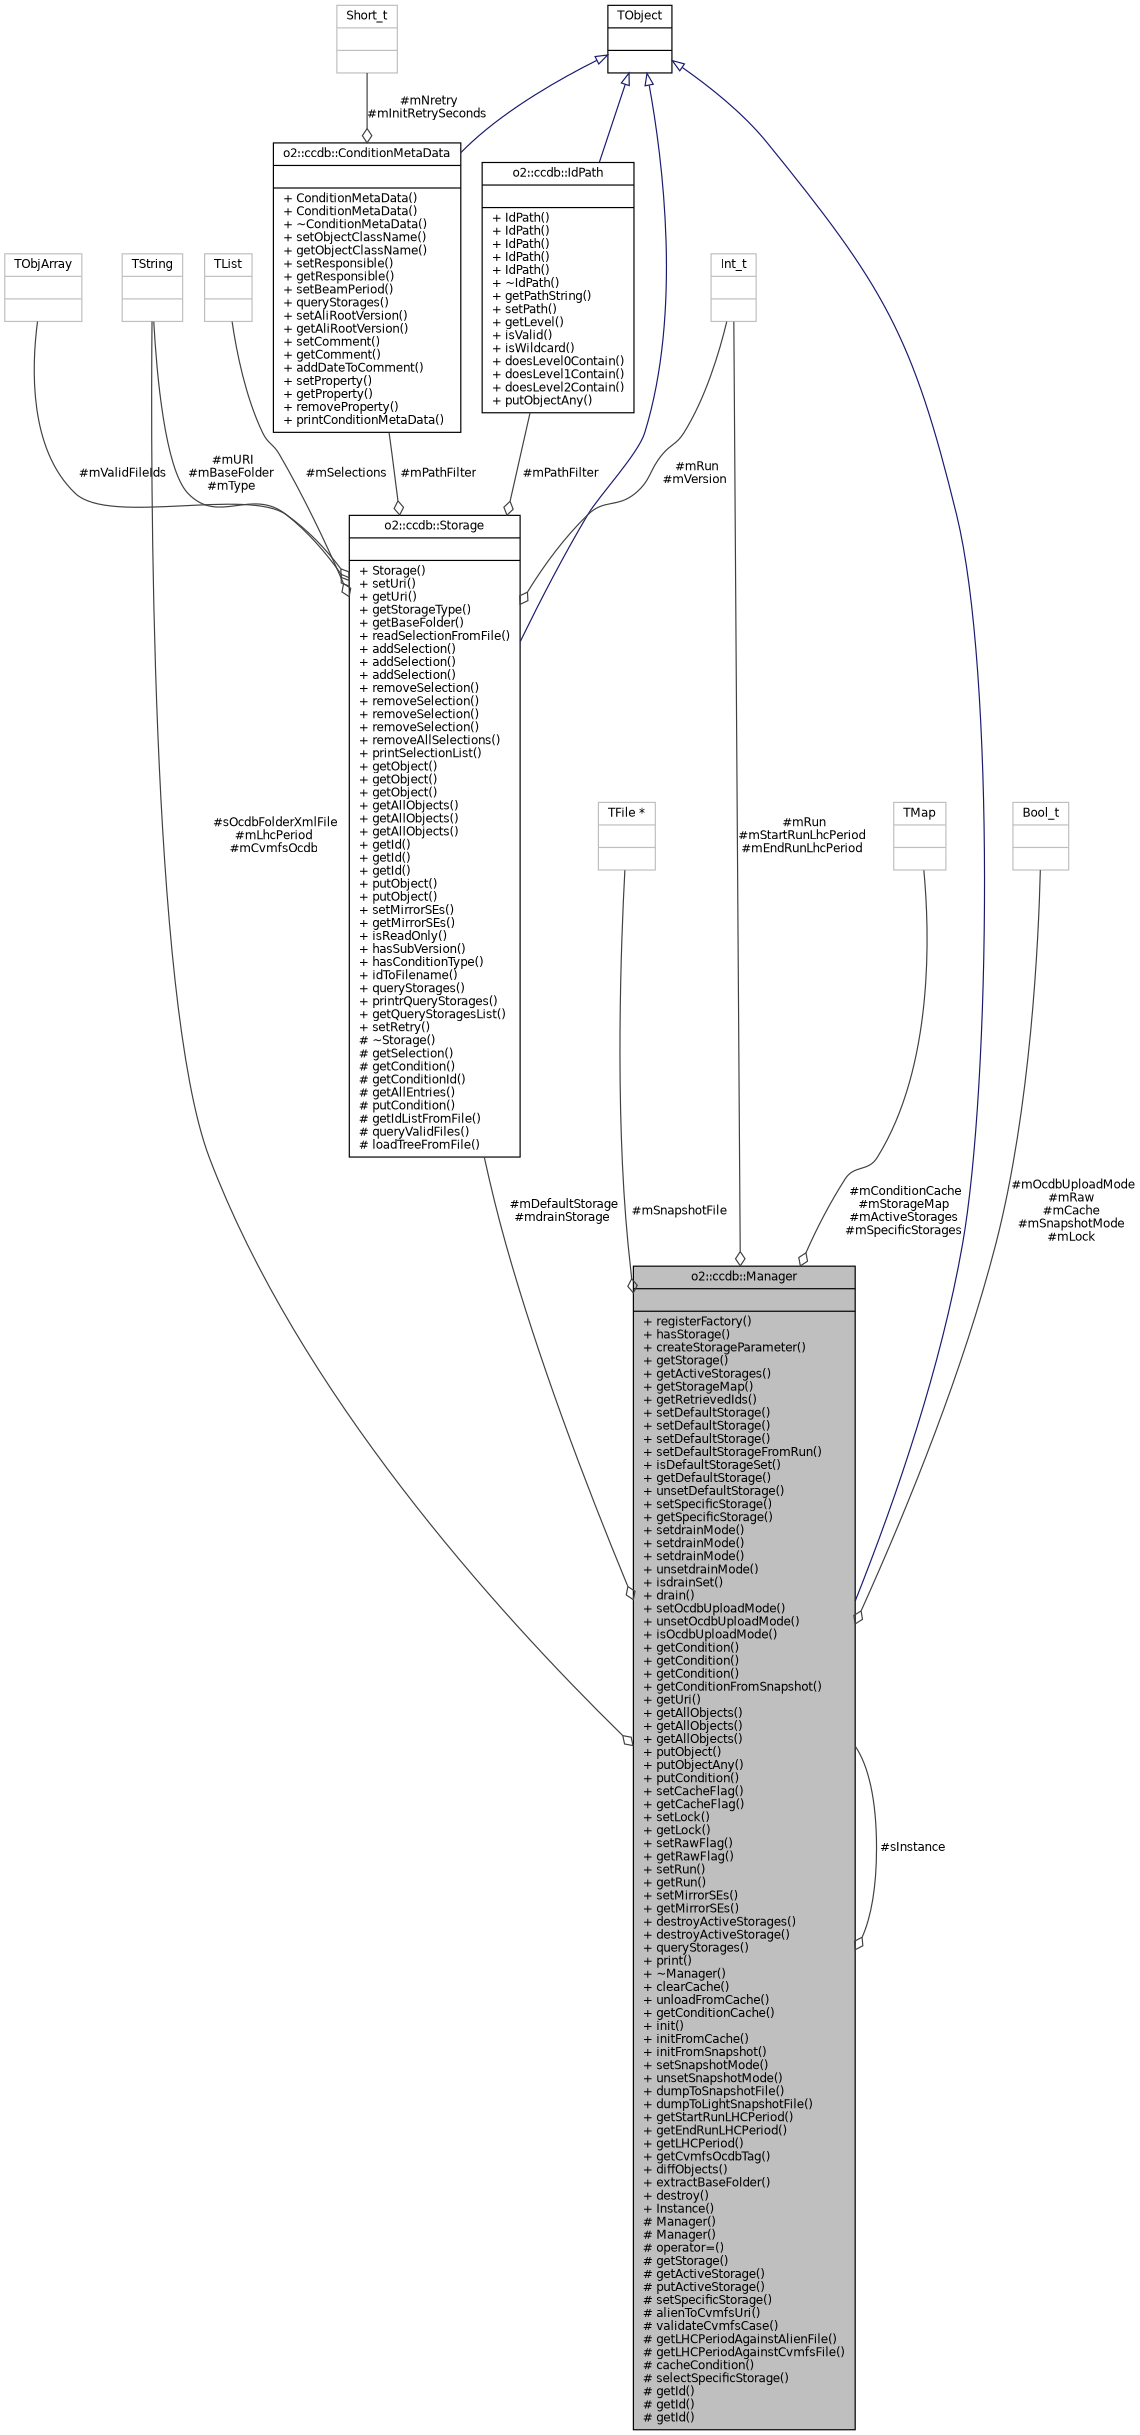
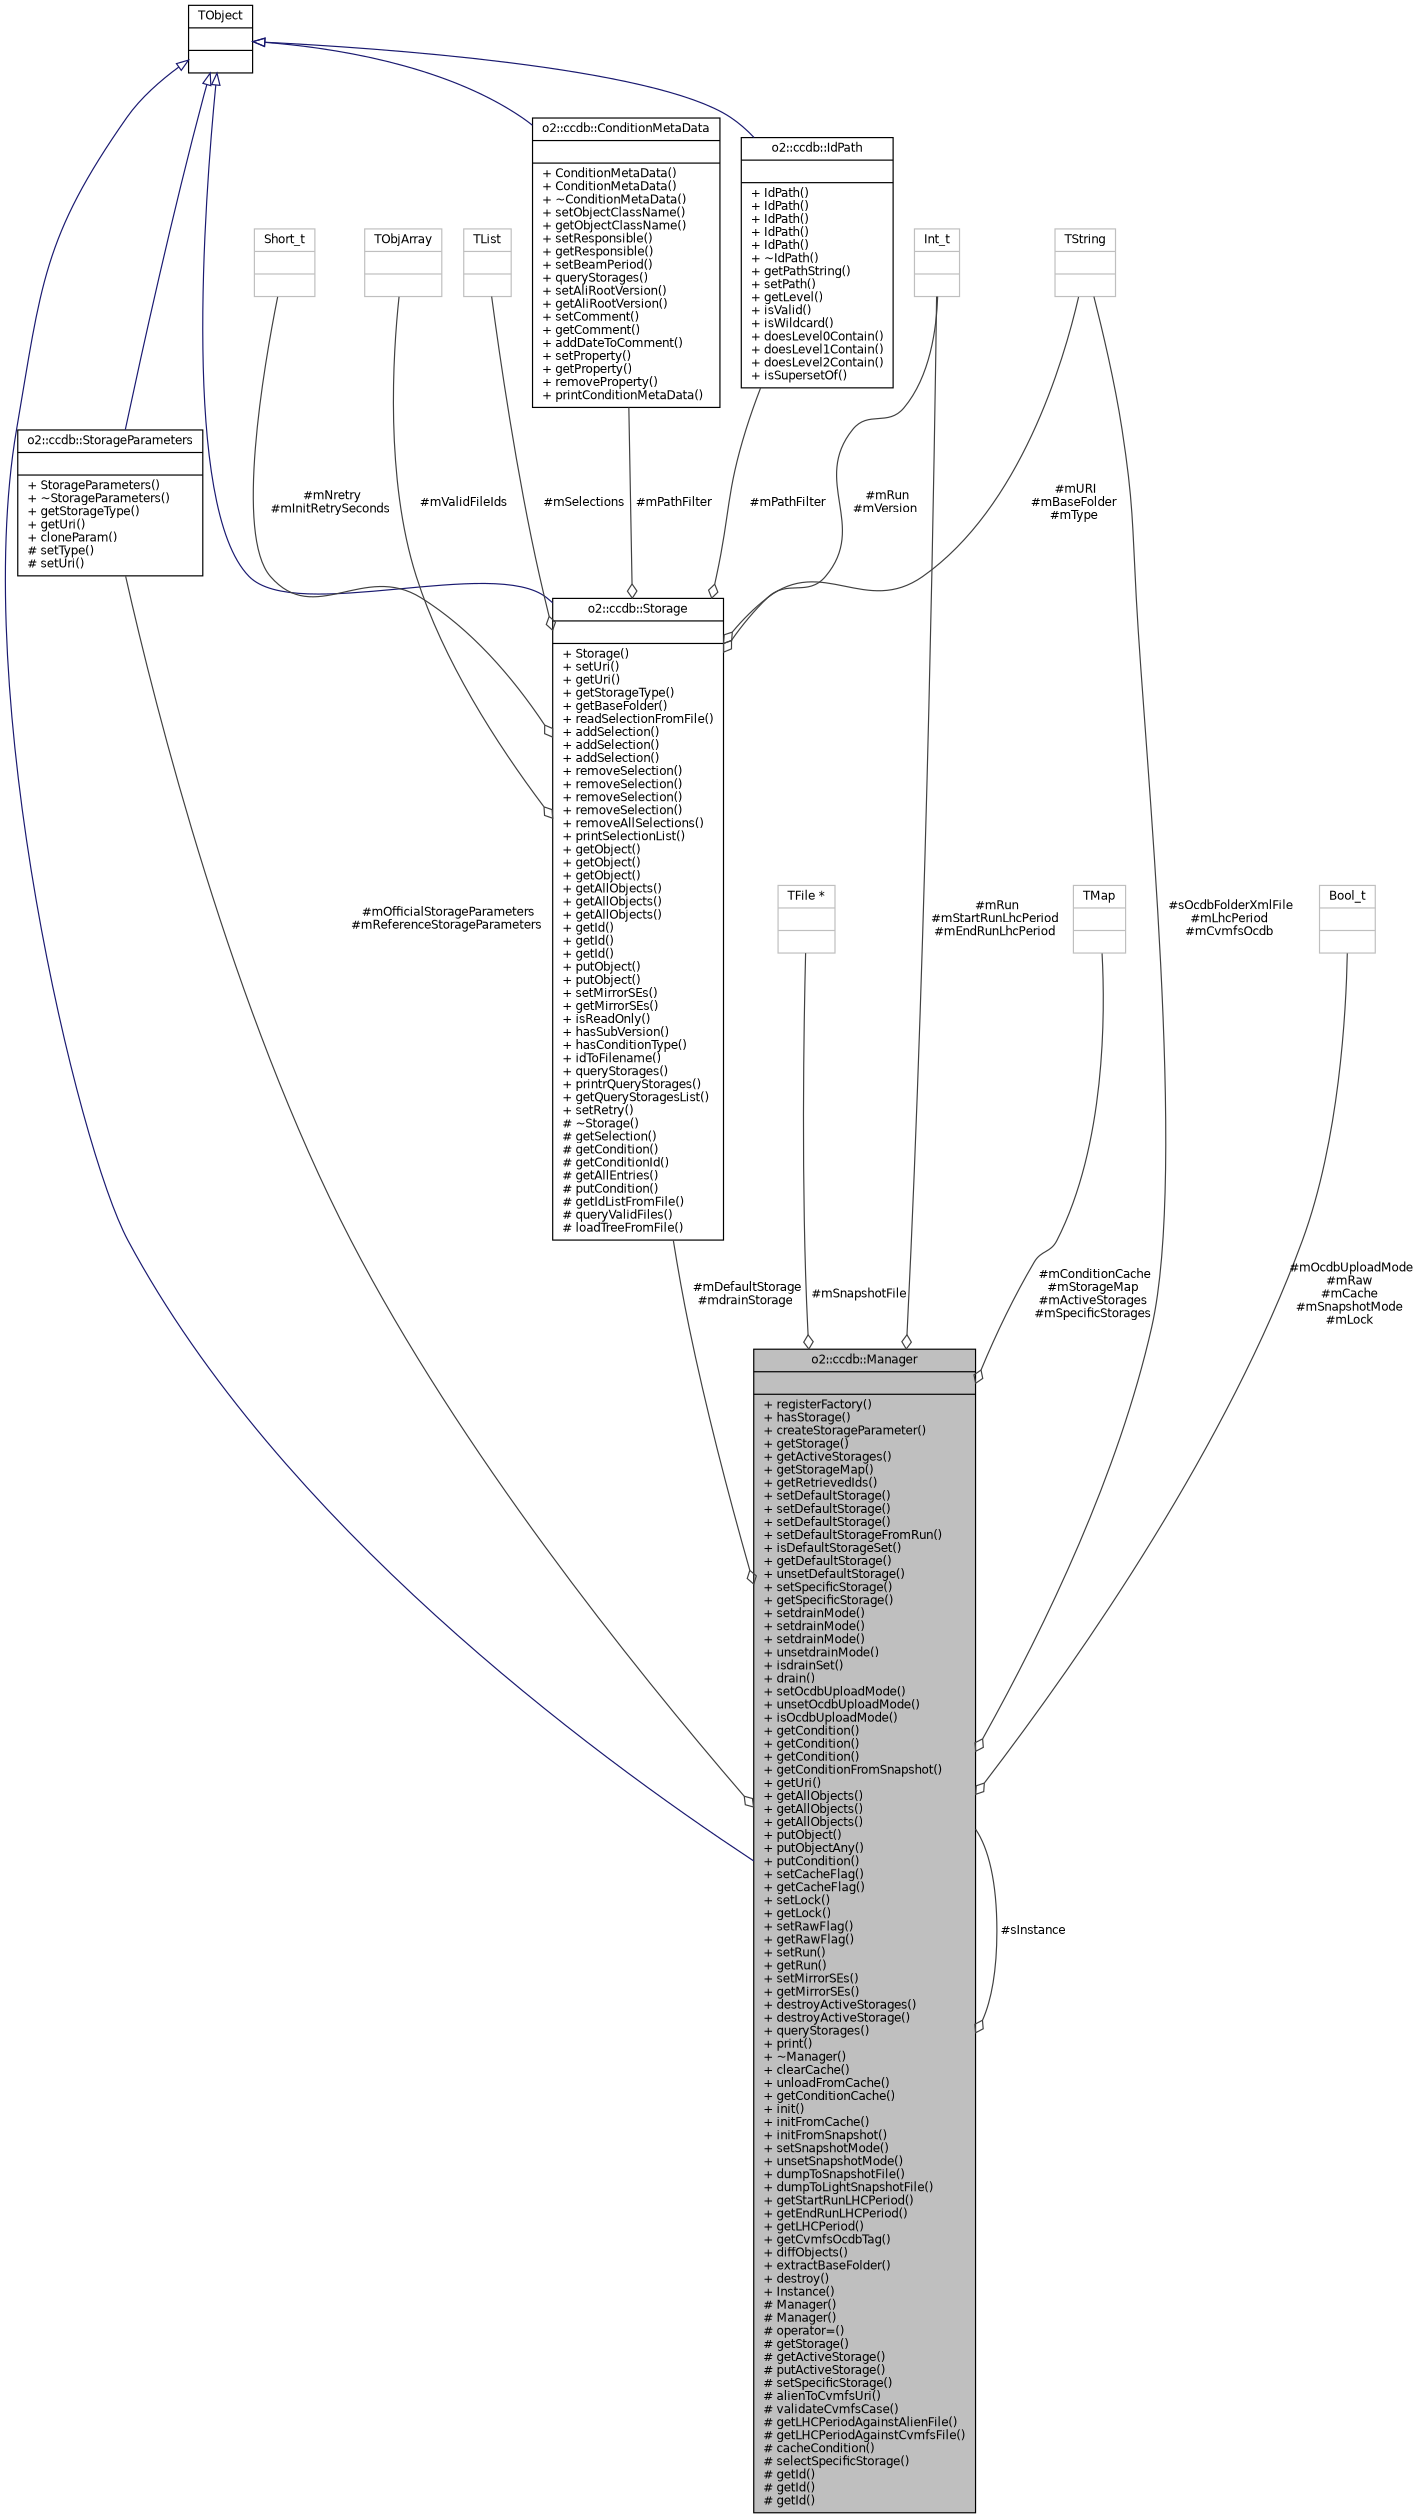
edge "Short_t" -> "o2::ccdb::ConditionMetaData": now "Short_t" -> "o2::ccdb::Storage"
node "o2::ccdb::IdPath": text "+ putObjectAny()" -> "+ isSupersetOf()"
node "o2::ccdb::StorageParameters": added
